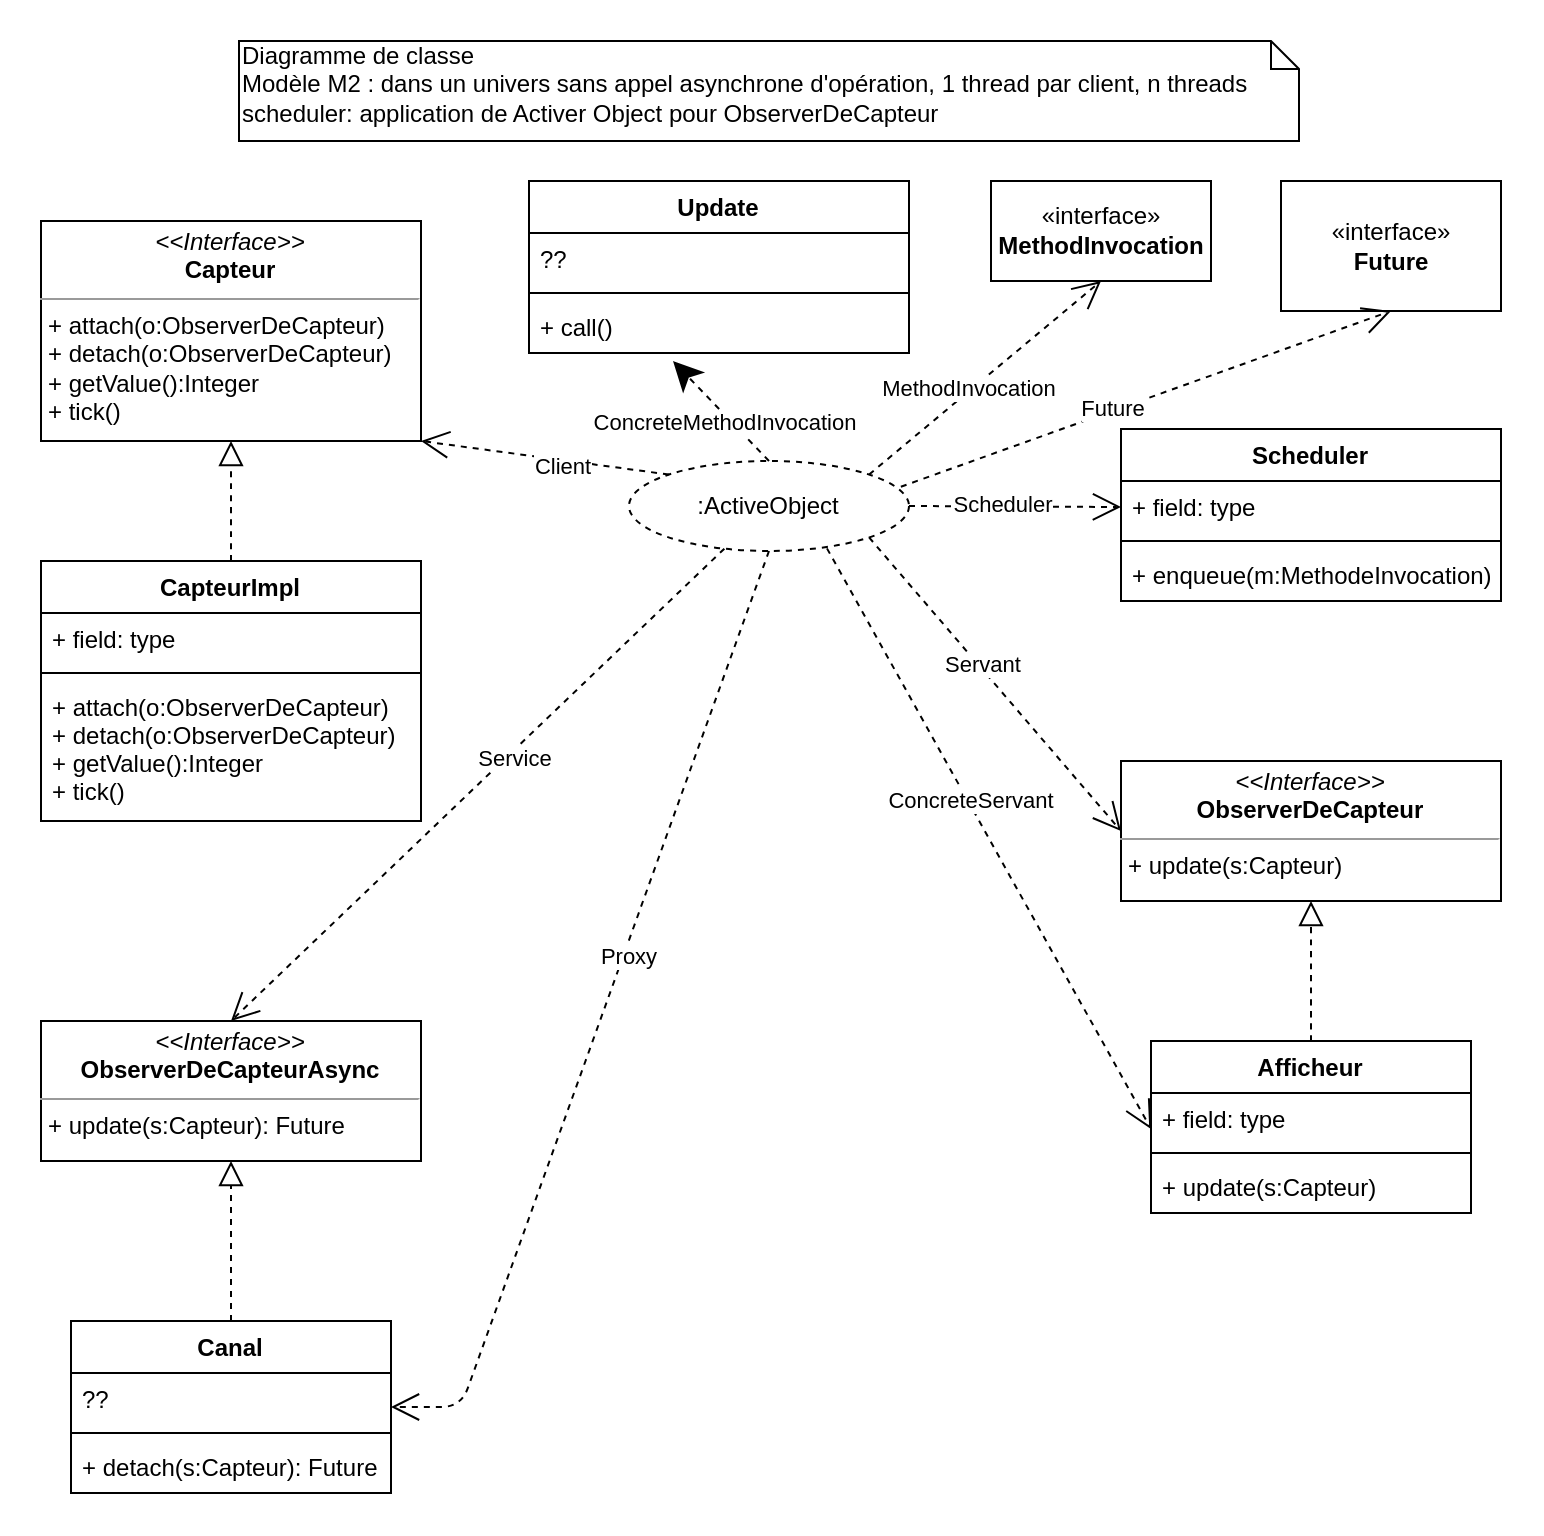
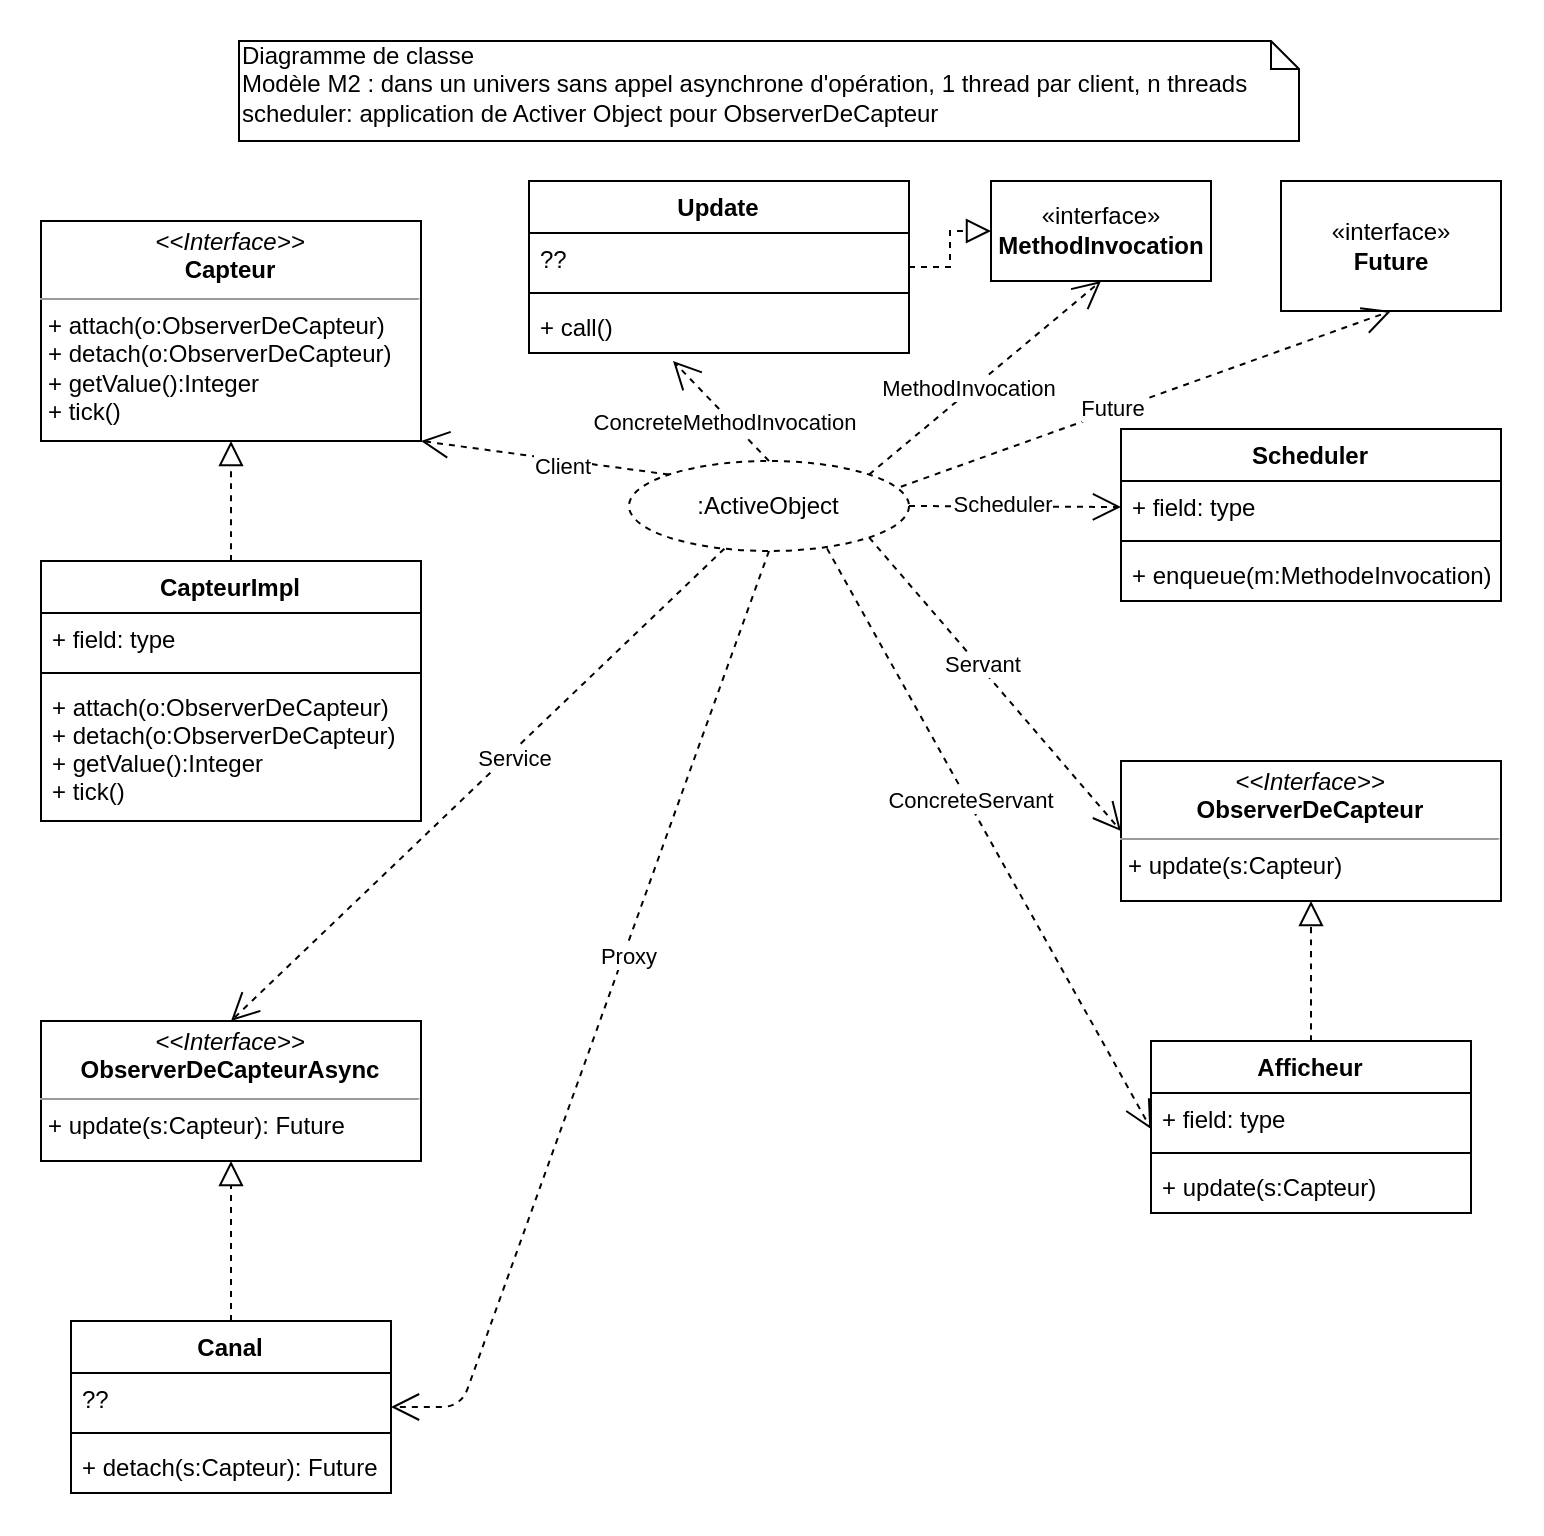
edge "Update" -> "«interface» MethodInvocation": added
edge ":ActiveObject" -> "+ call()": arrowhead classic -> open
